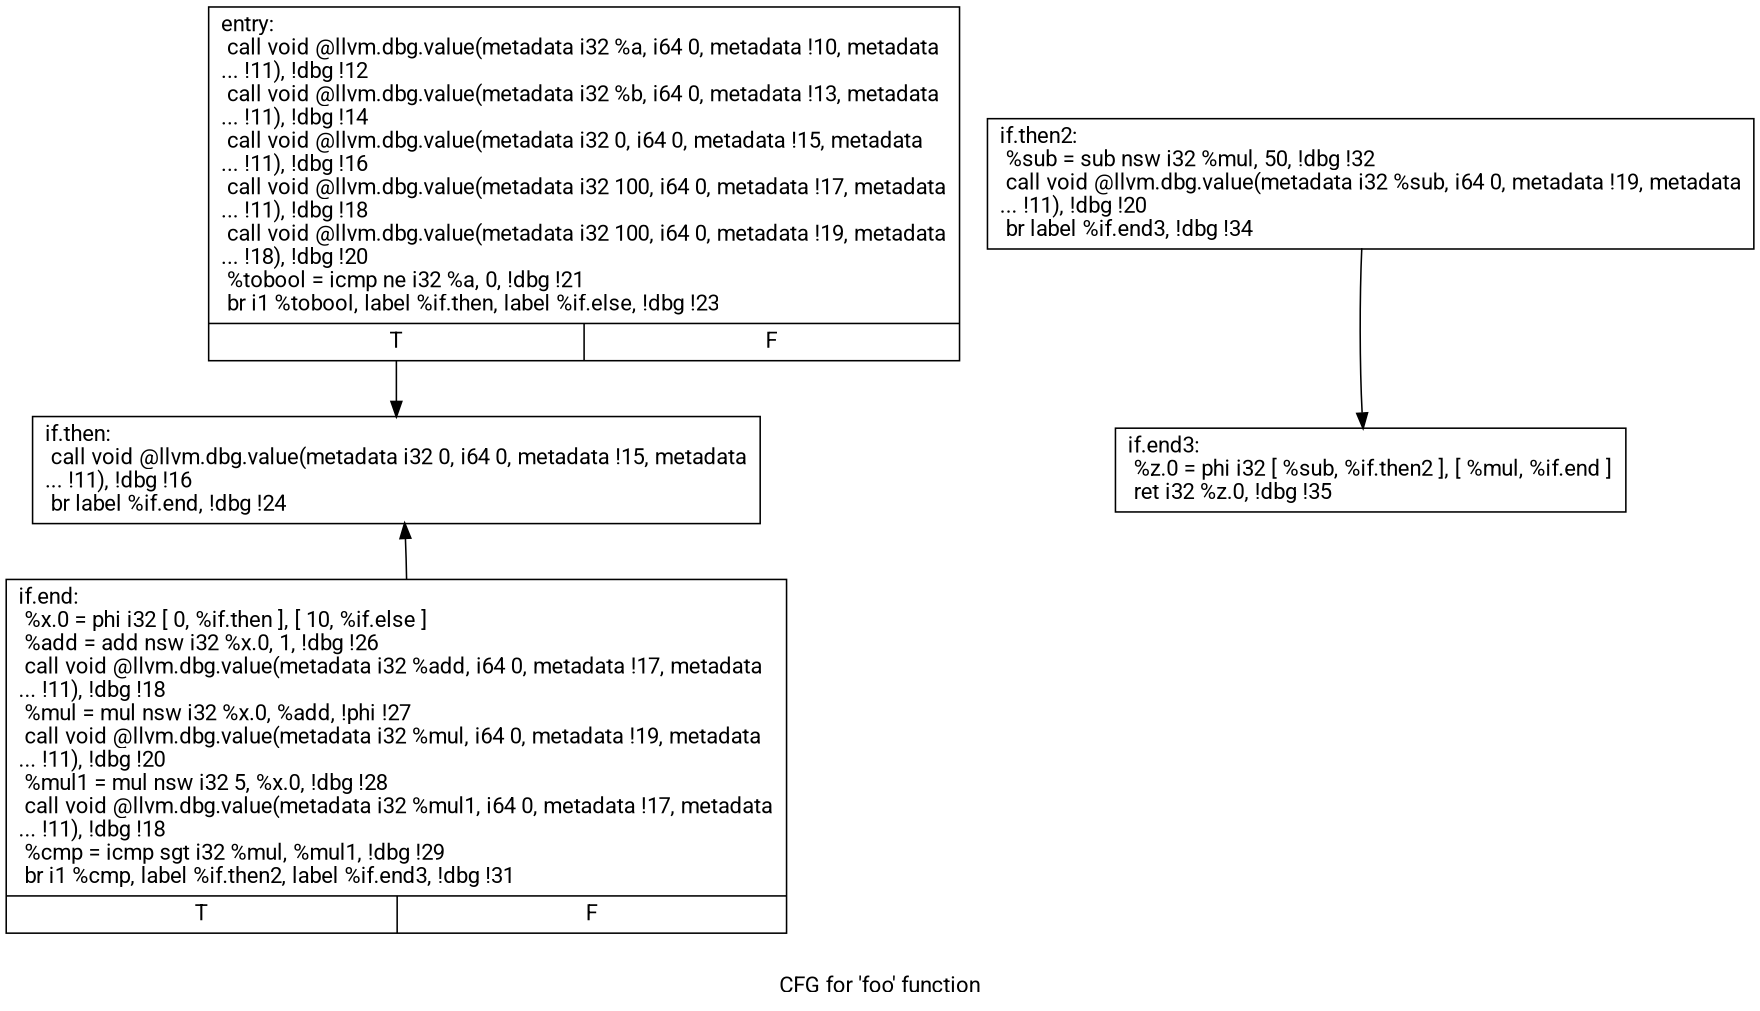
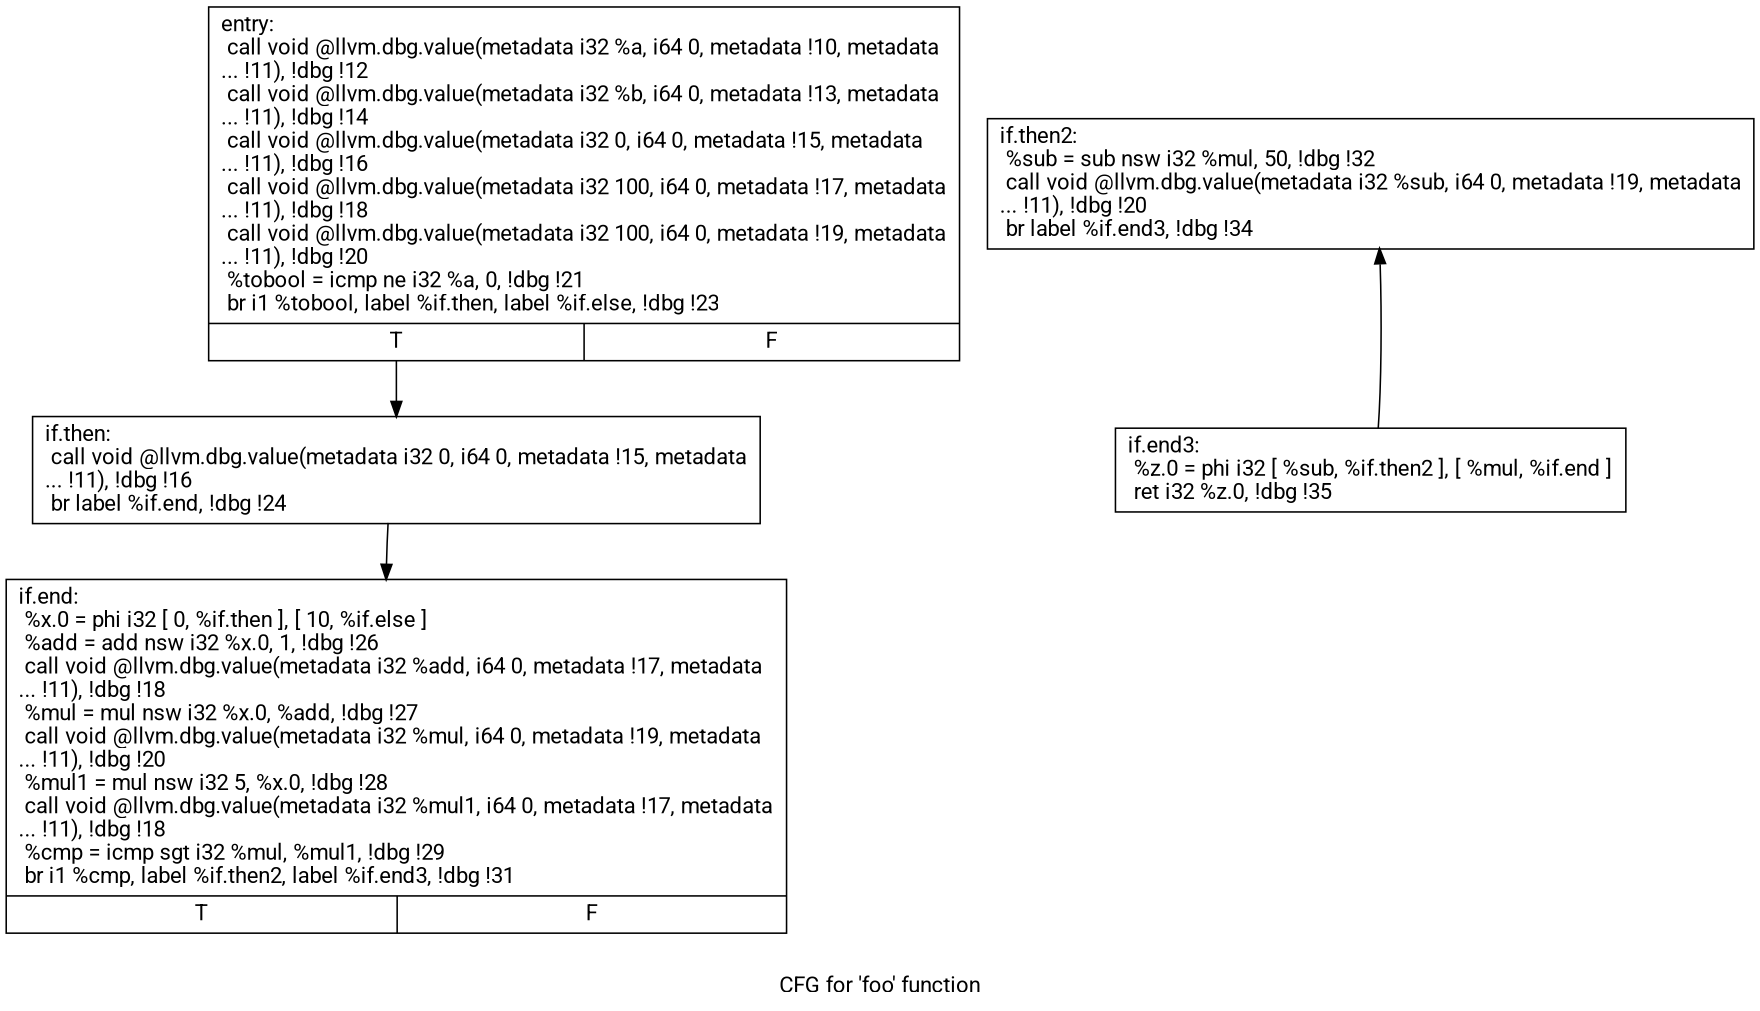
node "entry:": text "... !18), !dbg !20" -> "... !11), !dbg !20"
edge "if.then2:" -> "if.end3:": reversed
edge "if.end:" -> "if.then:": reversed
node "if.end:": text "%mul = mul nsw i32 %x.0, %add, !phi !27" -> "%mul = mul nsw i32 %x.0, %add, !dbg !27"
